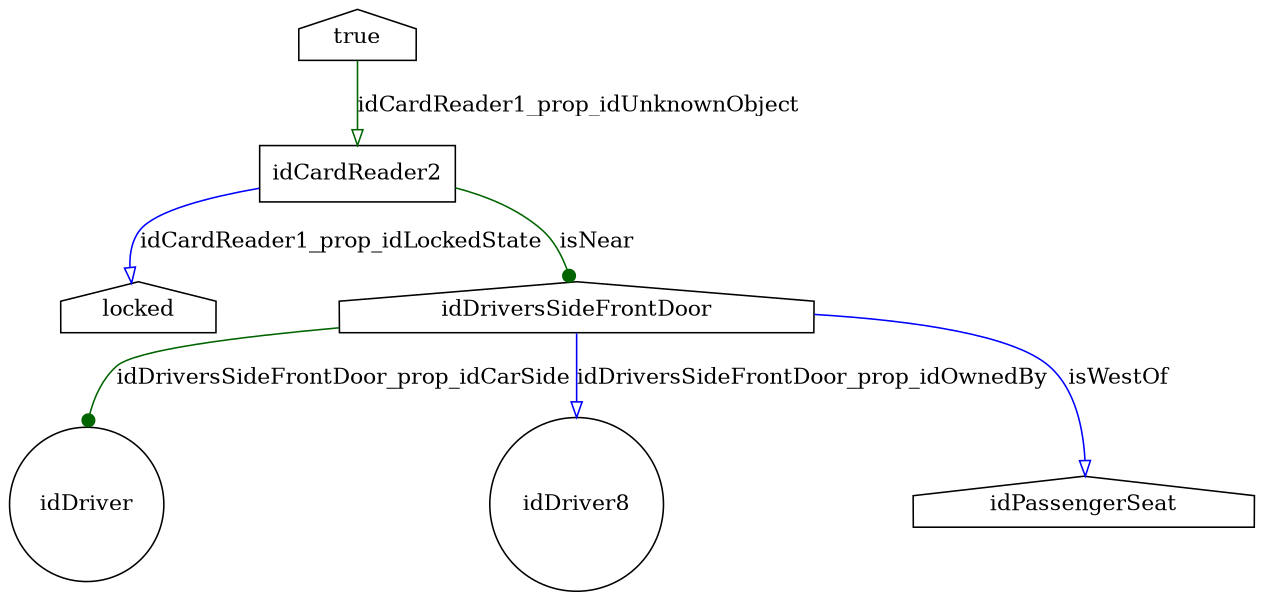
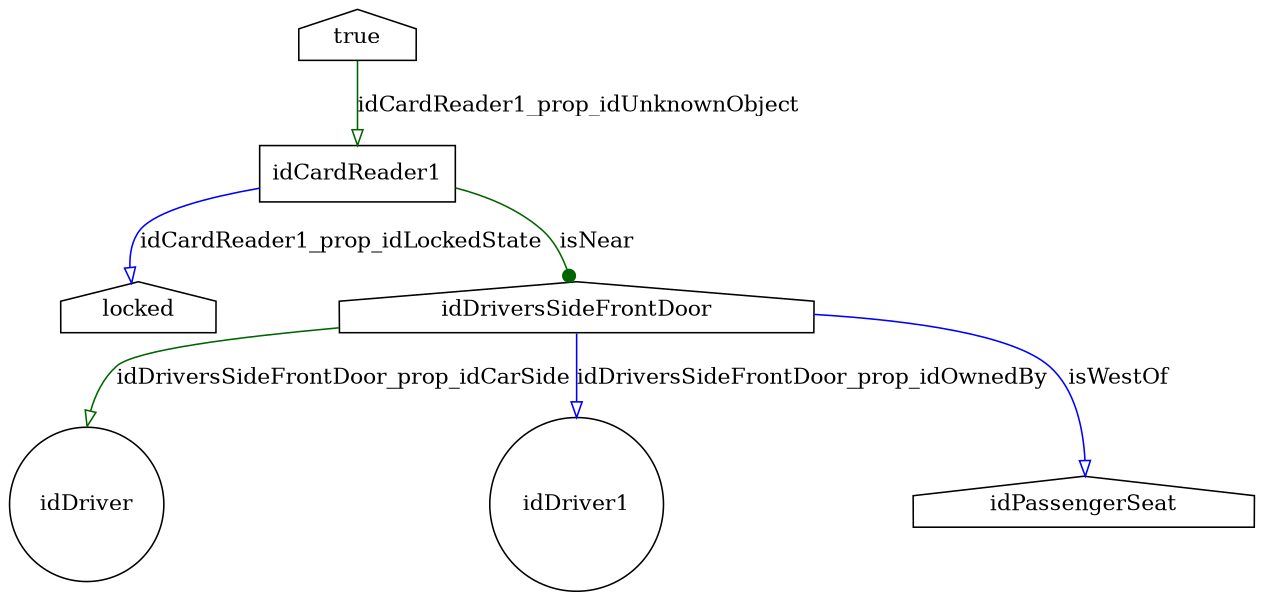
node "idCardReader2": label "idCardReader2" -> "idCardReader1"
edge "idDriversSideFrontDoor" -> "idDriver": arrowhead dot -> onormal
node "idDriver8": label "idDriver8" -> "idDriver1"
